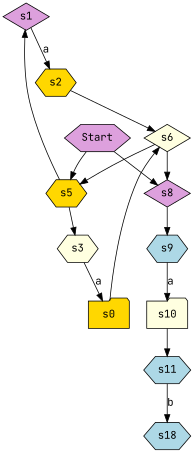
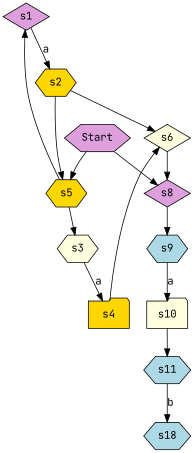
edge "s6" -> "s5": now "s2" -> "s5"
node "s0": label "s0" -> "s4"
